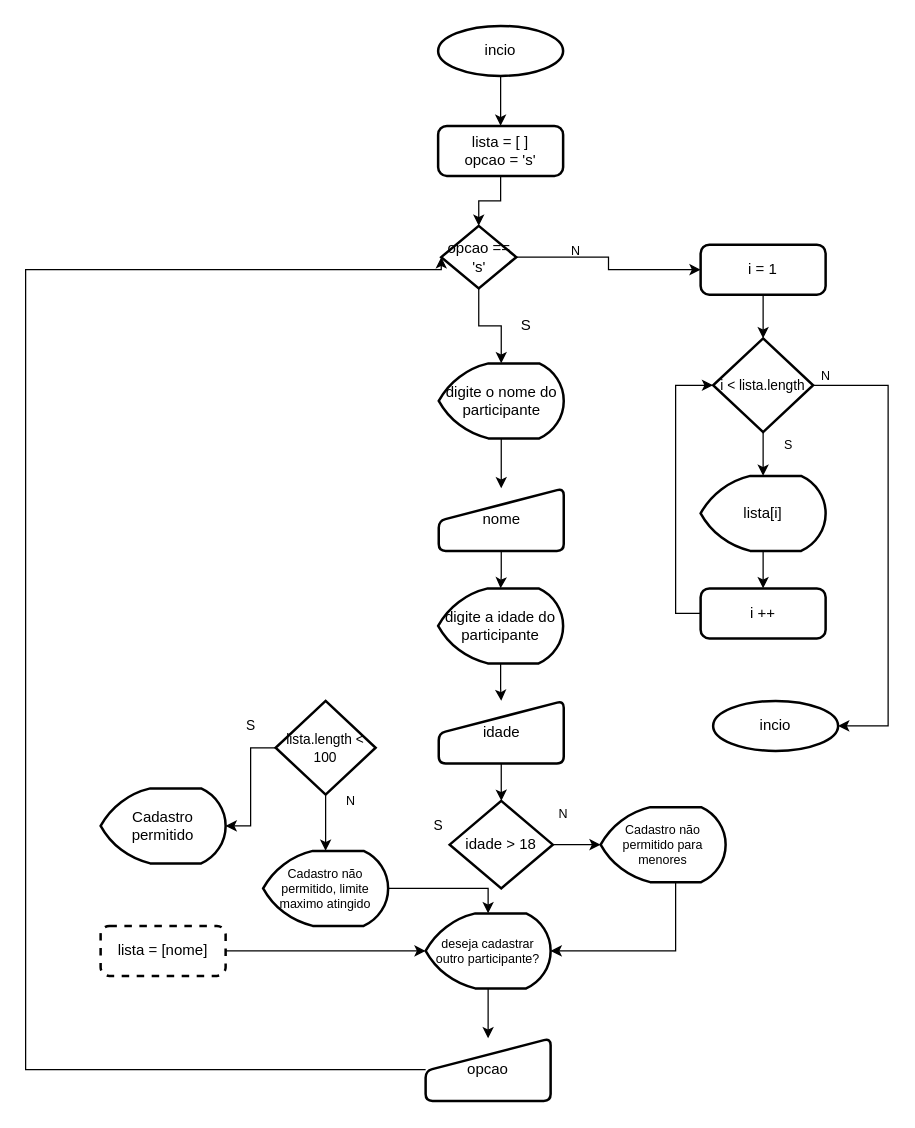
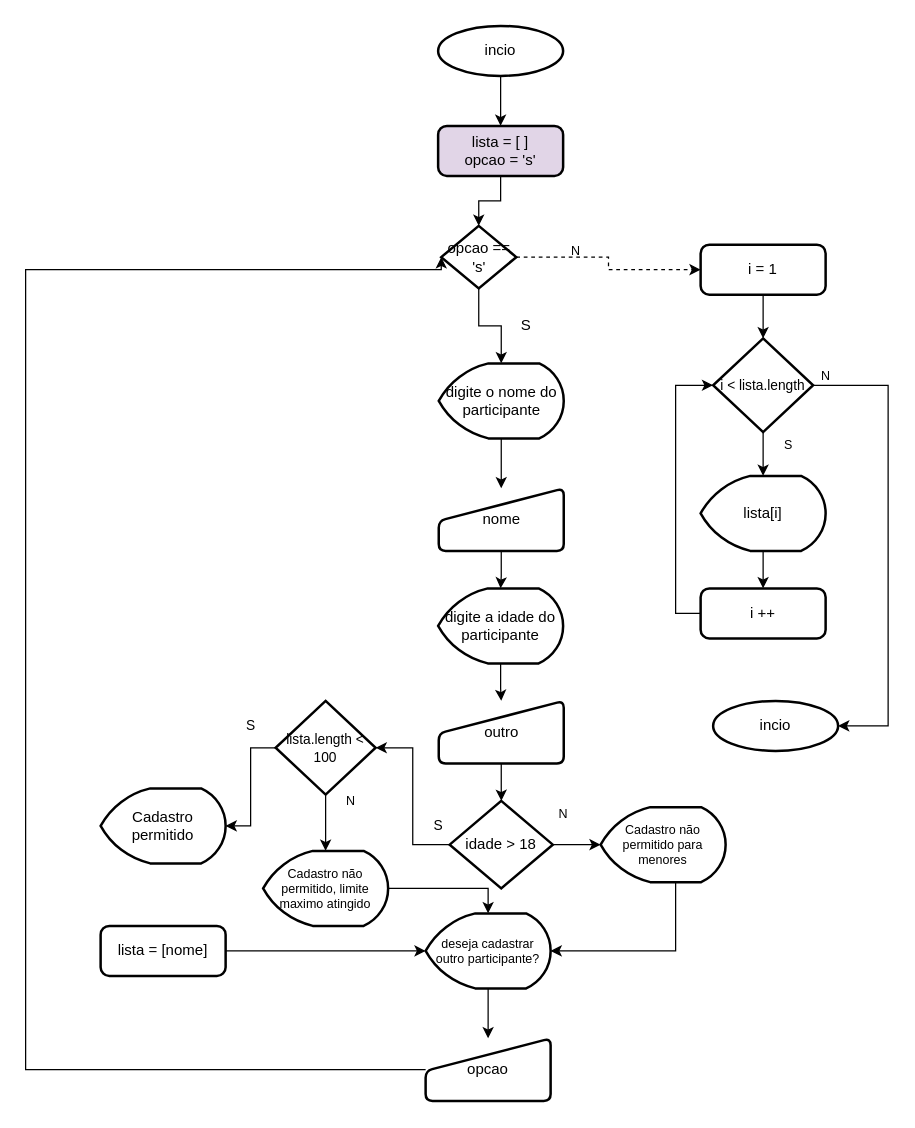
node "lista = [ ] opcao = 's'": fillcolor #ffffff -> #e1d5e7
edge "opcao == 's'" -> "i = 1": style solid -> dashed
node "idade": label "idade" -> "outro"
edge "idade > 18" -> "lista.length < 100": added
node "lista = [nome]": style dashed -> solid
